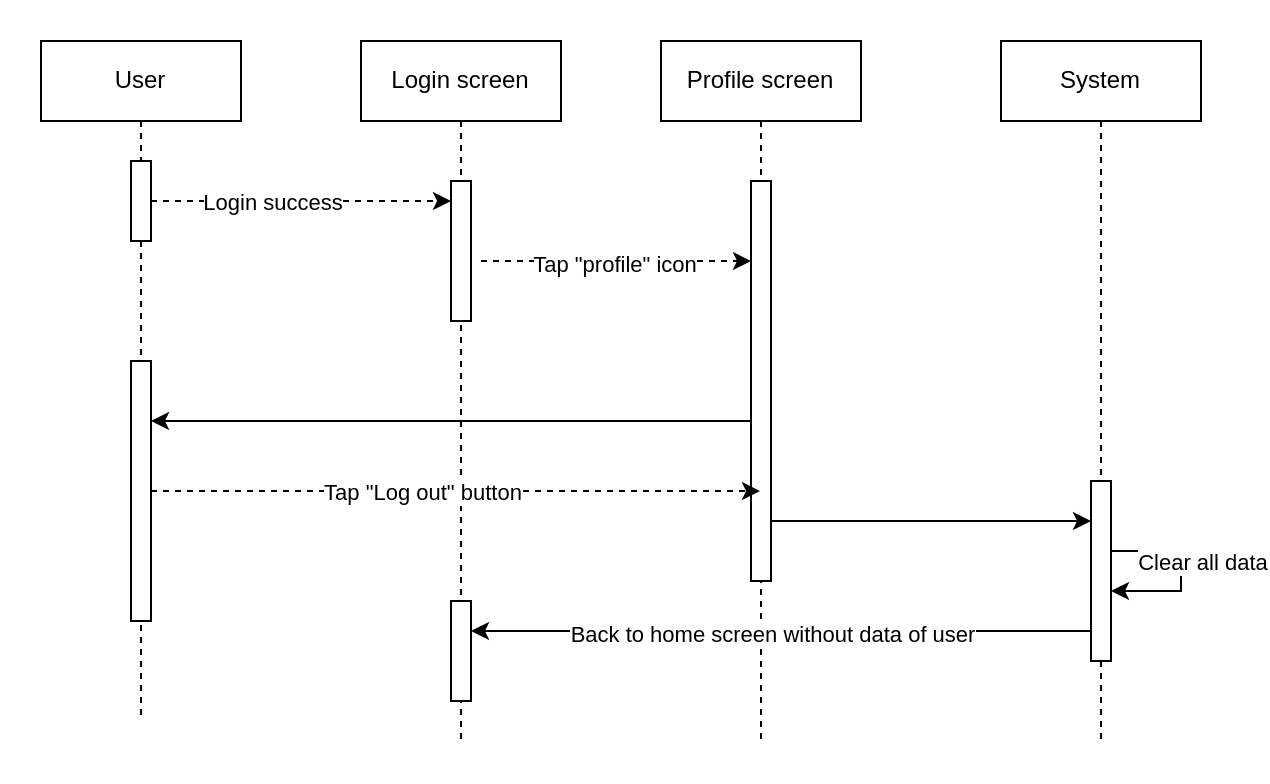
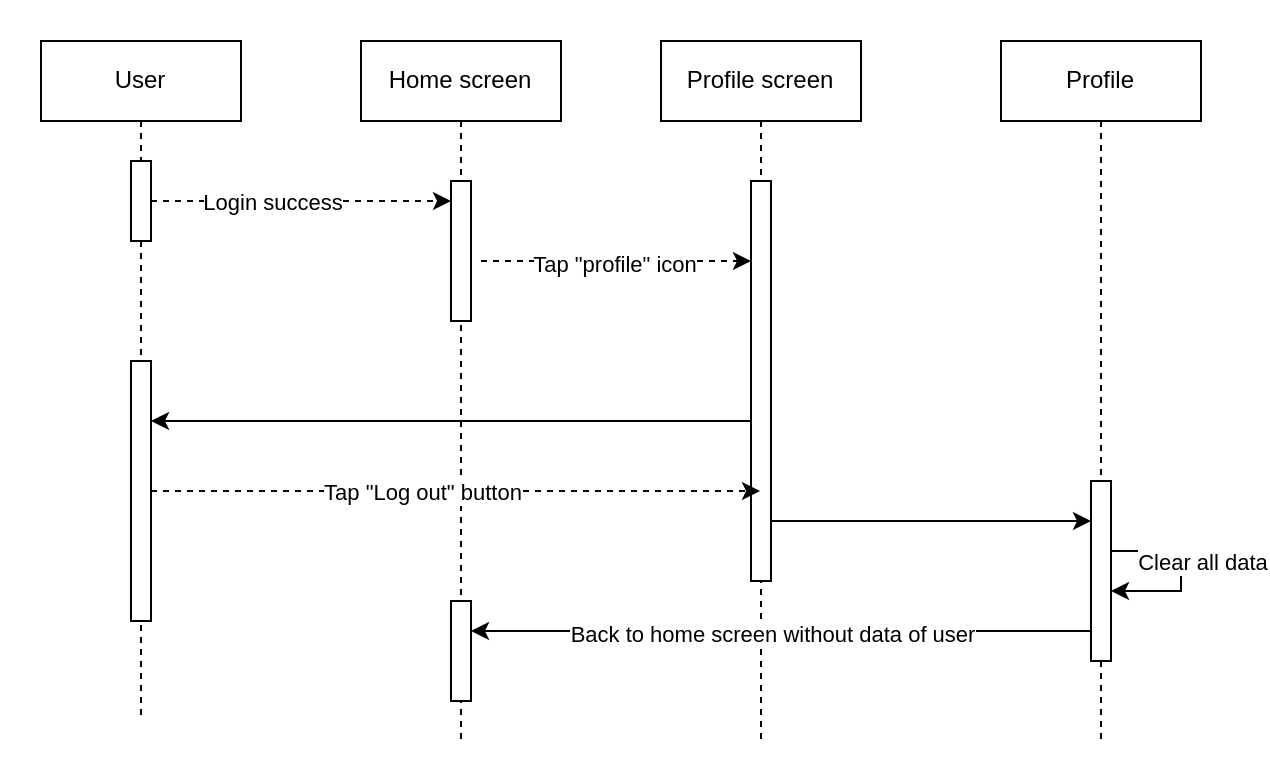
node "Login screen": label "Login screen" -> "Home screen"
node "System": label "System" -> "Profile"
